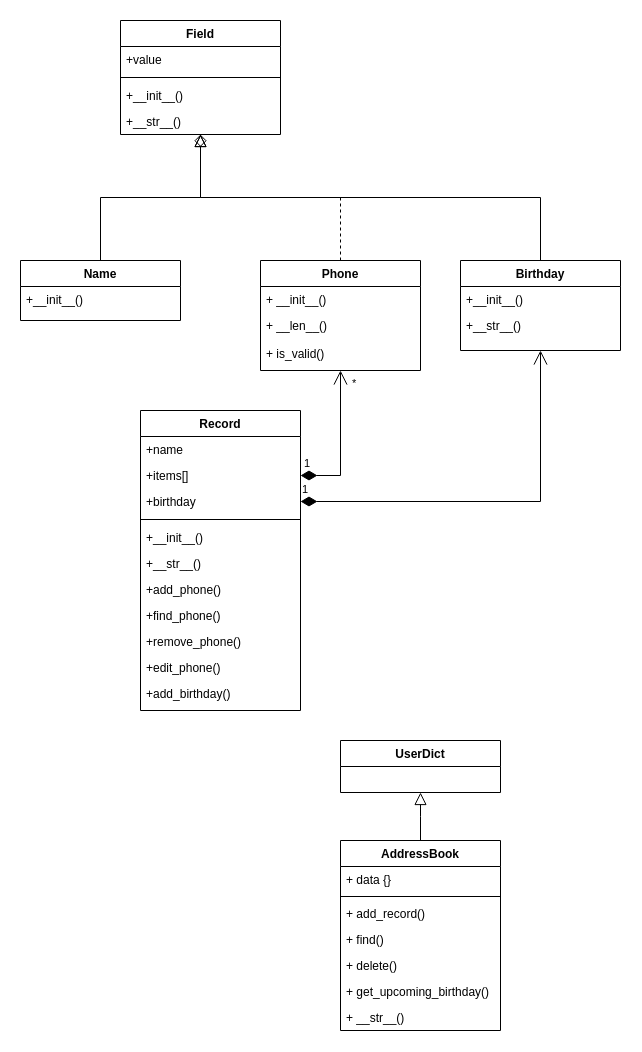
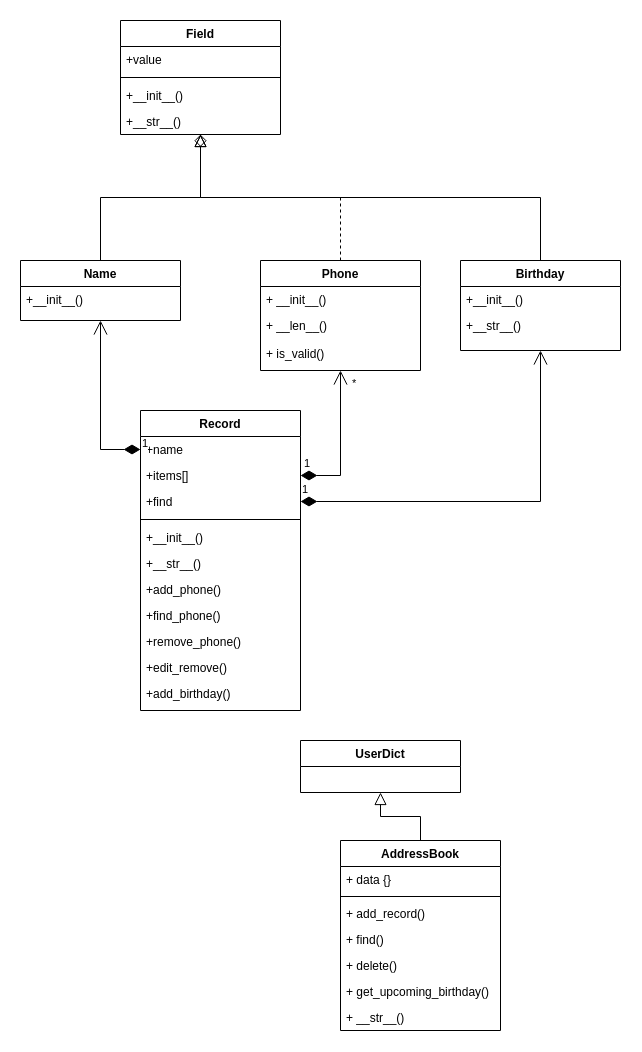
edge "Name" -- "+name": added, label "1"
node "+birthday": label "+birthday" -> "+find"
node "+edit_phone()": label "+edit_phone()" -> "+edit_remove()"
node "UserDict": moved (421, 767) -> (381, 767)
